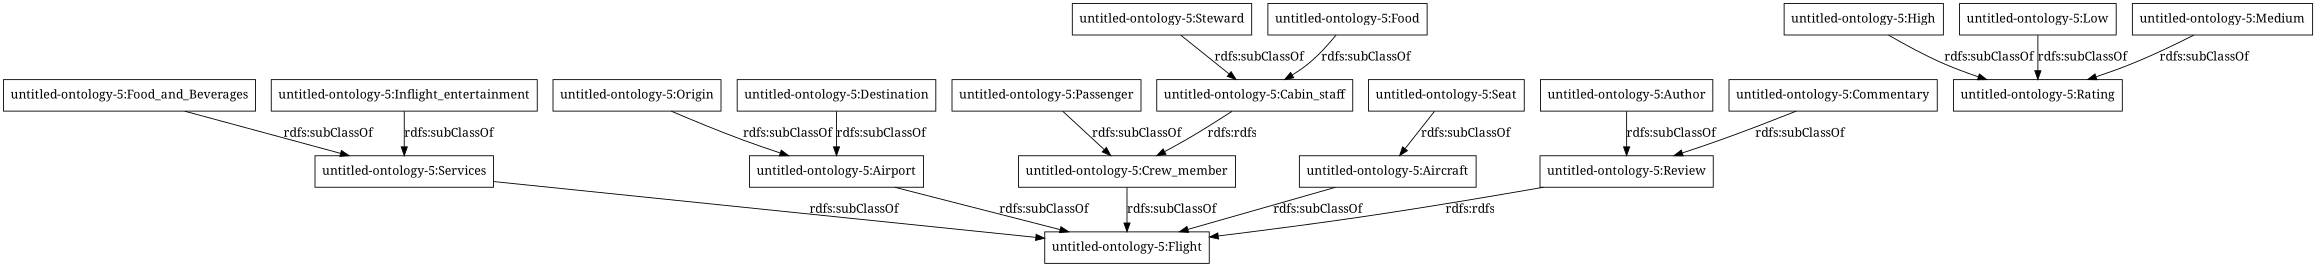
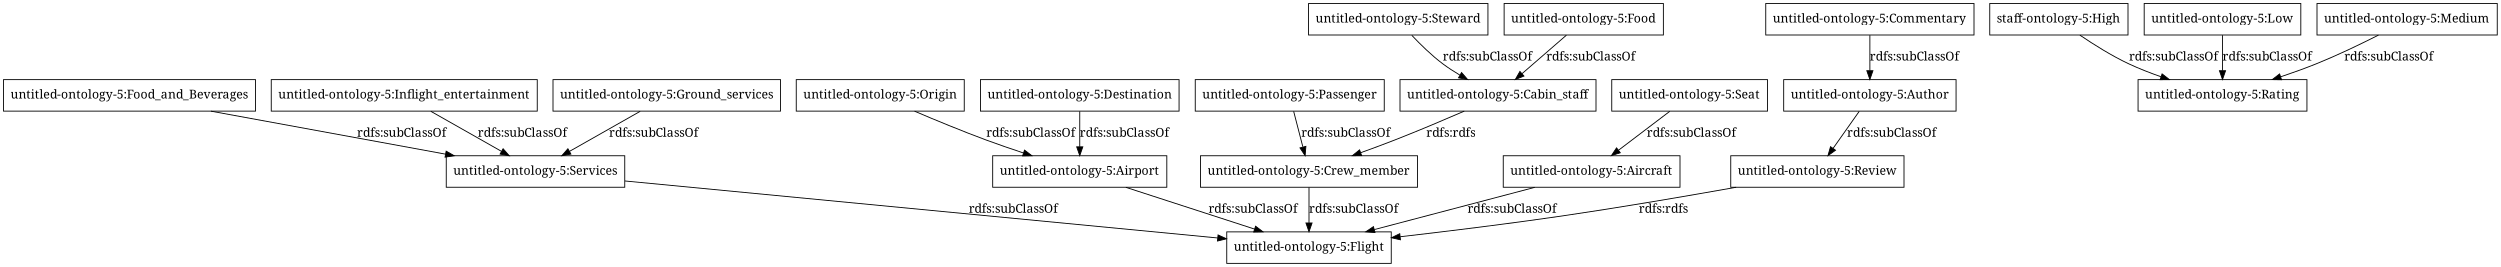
node "untitled-ontology-5:High": label "untitled-ontology-5:High" -> "staff-ontology-5:High"
node "untitled-ontology-5:Ground_services": added
edge "untitled-ontology-5:Commentary" -> "untitled-ontology-5:Review": now "untitled-ontology-5:Commentary" -> "untitled-ontology-5:Author"
